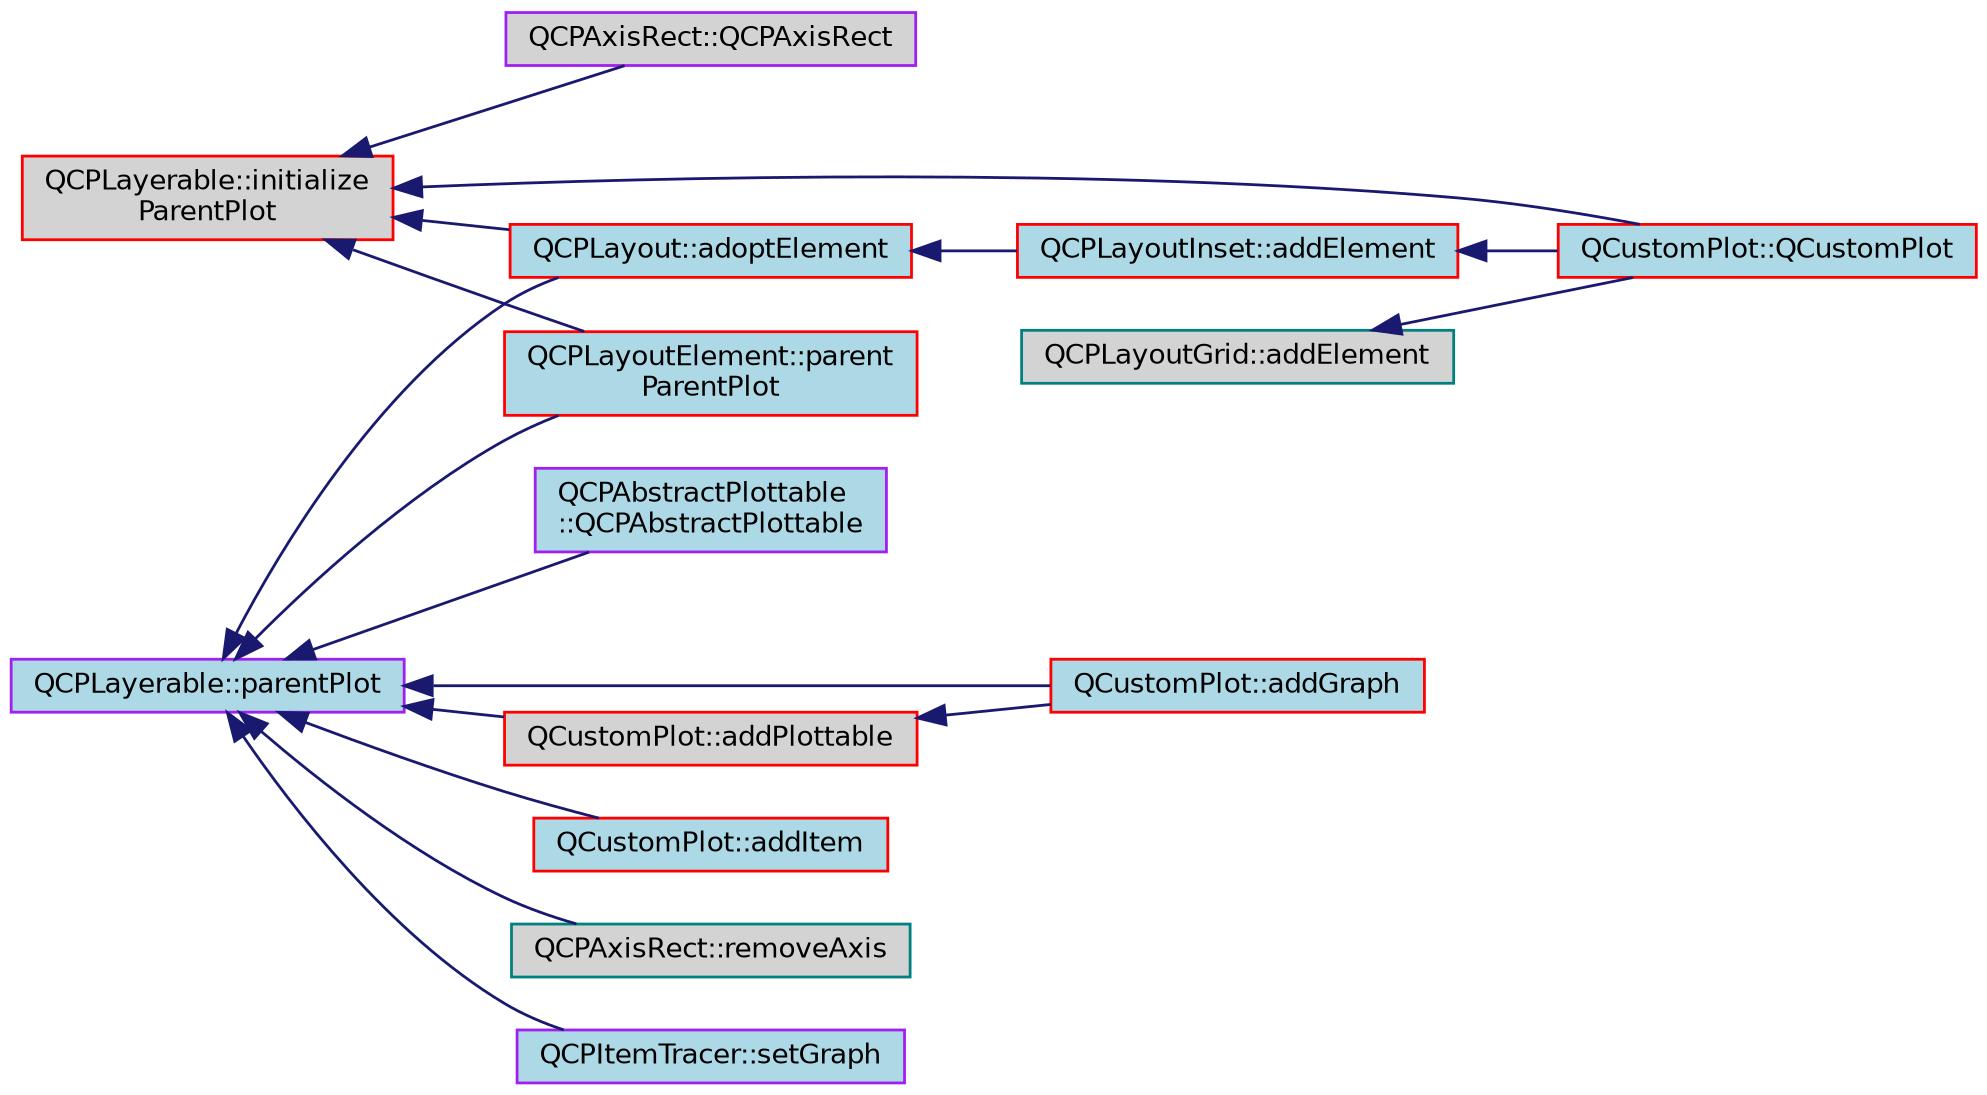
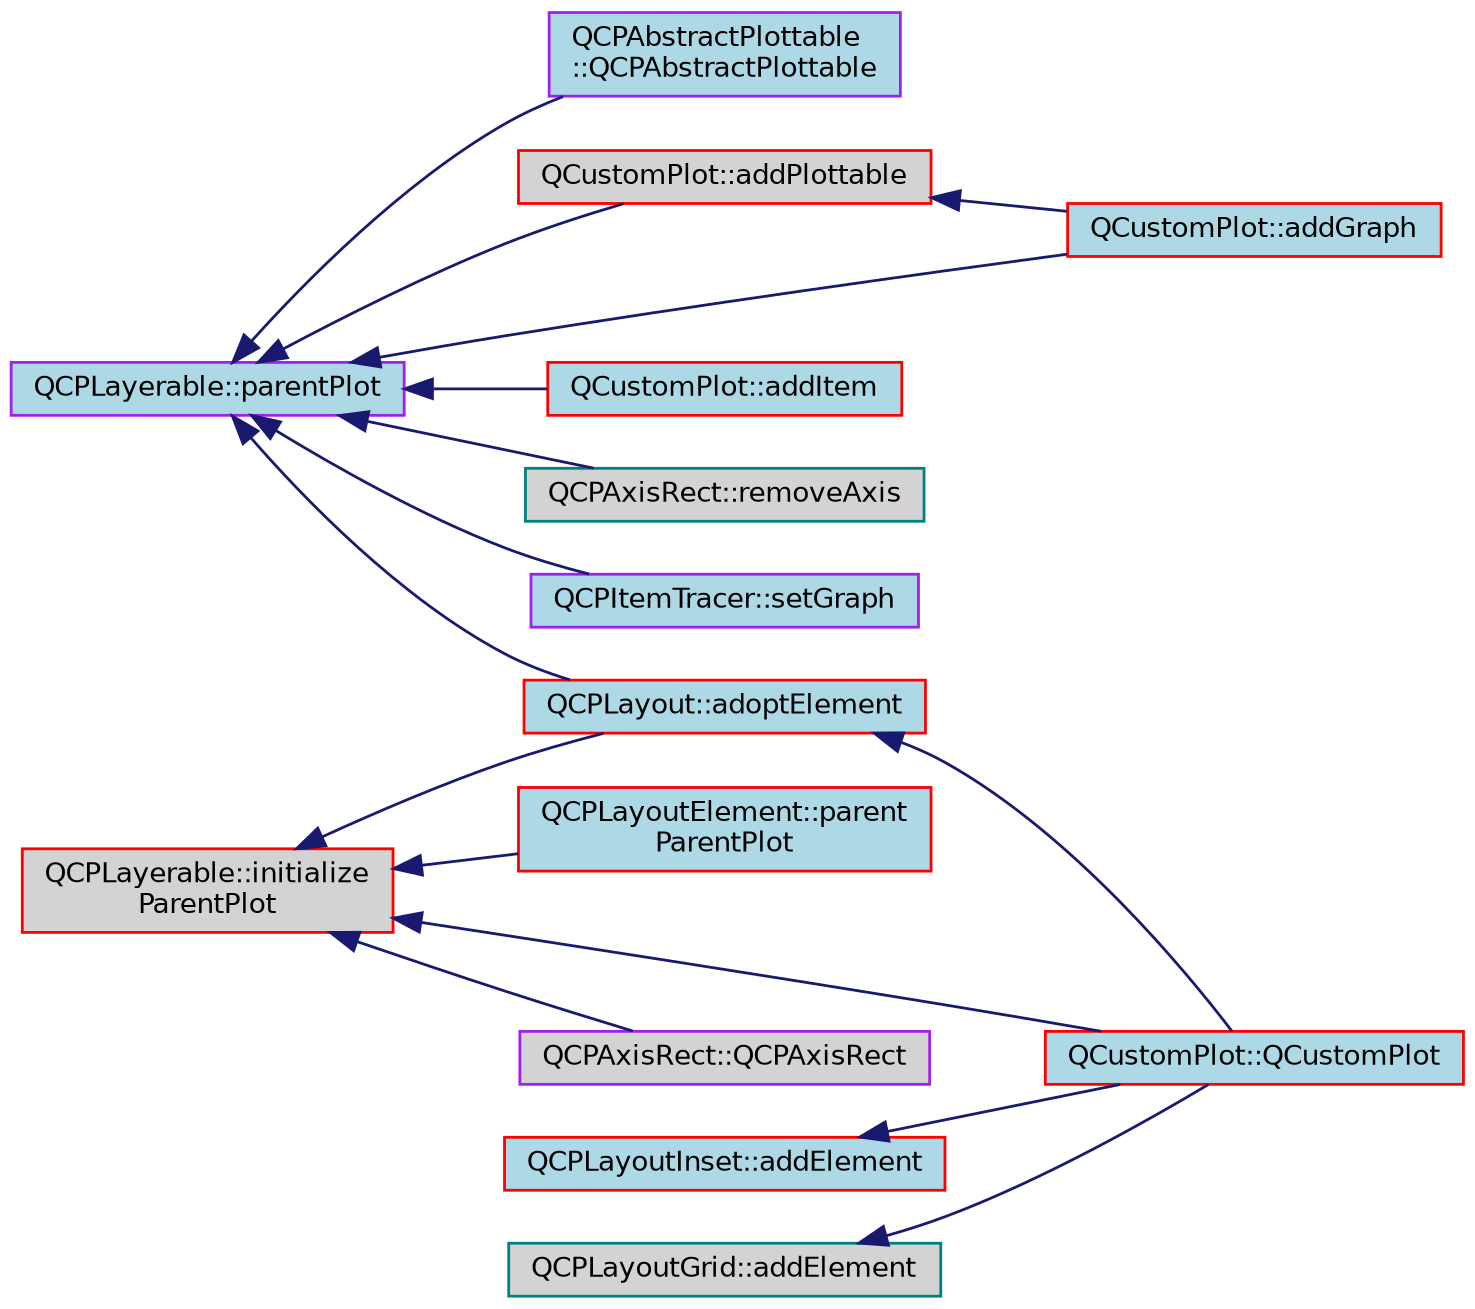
edge "QCPLayoutInset::addElement" -> "QCPLayout::adoptElement": now "QCustomPlot::QCustomPlot" -> "QCPLayout::adoptElement"
edge "QCPLayoutElement::parent ParentPlot" -> "QCPLayerable::parentPlot": removed
